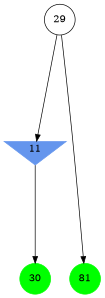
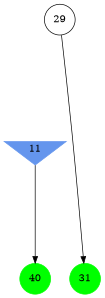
edge "29" -> "11": removed
node "30": label "30" -> "40"
node "81": label "81" -> "31"
